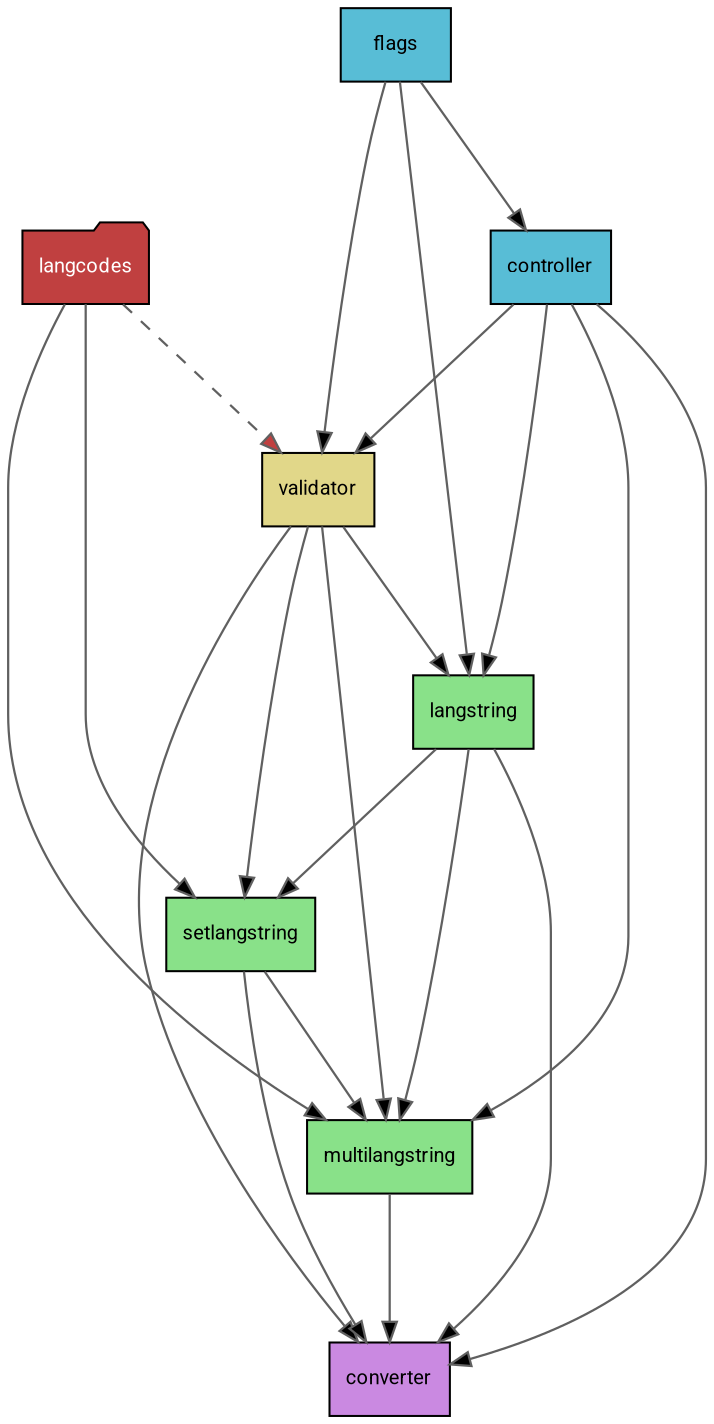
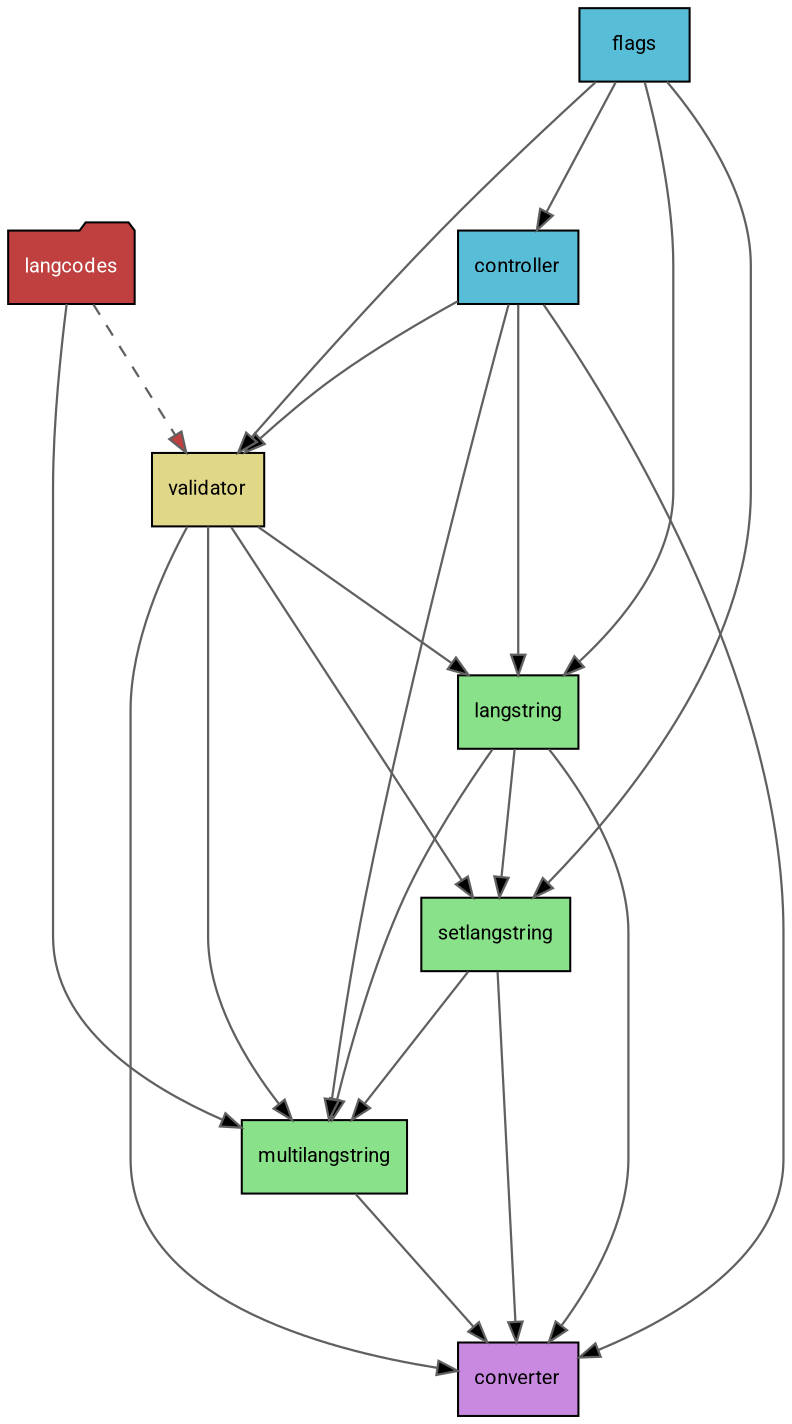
edge "langcodes" -> "setlangstring": now "flags" -> "setlangstring"
